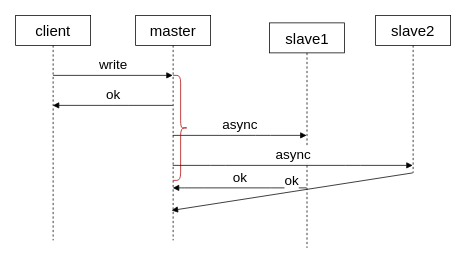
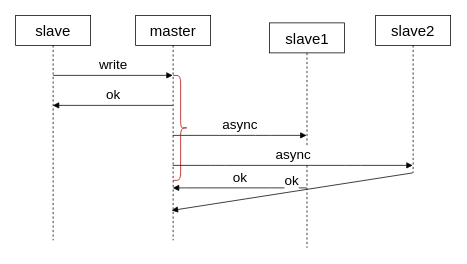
node "client": label "client" -> "slave"
